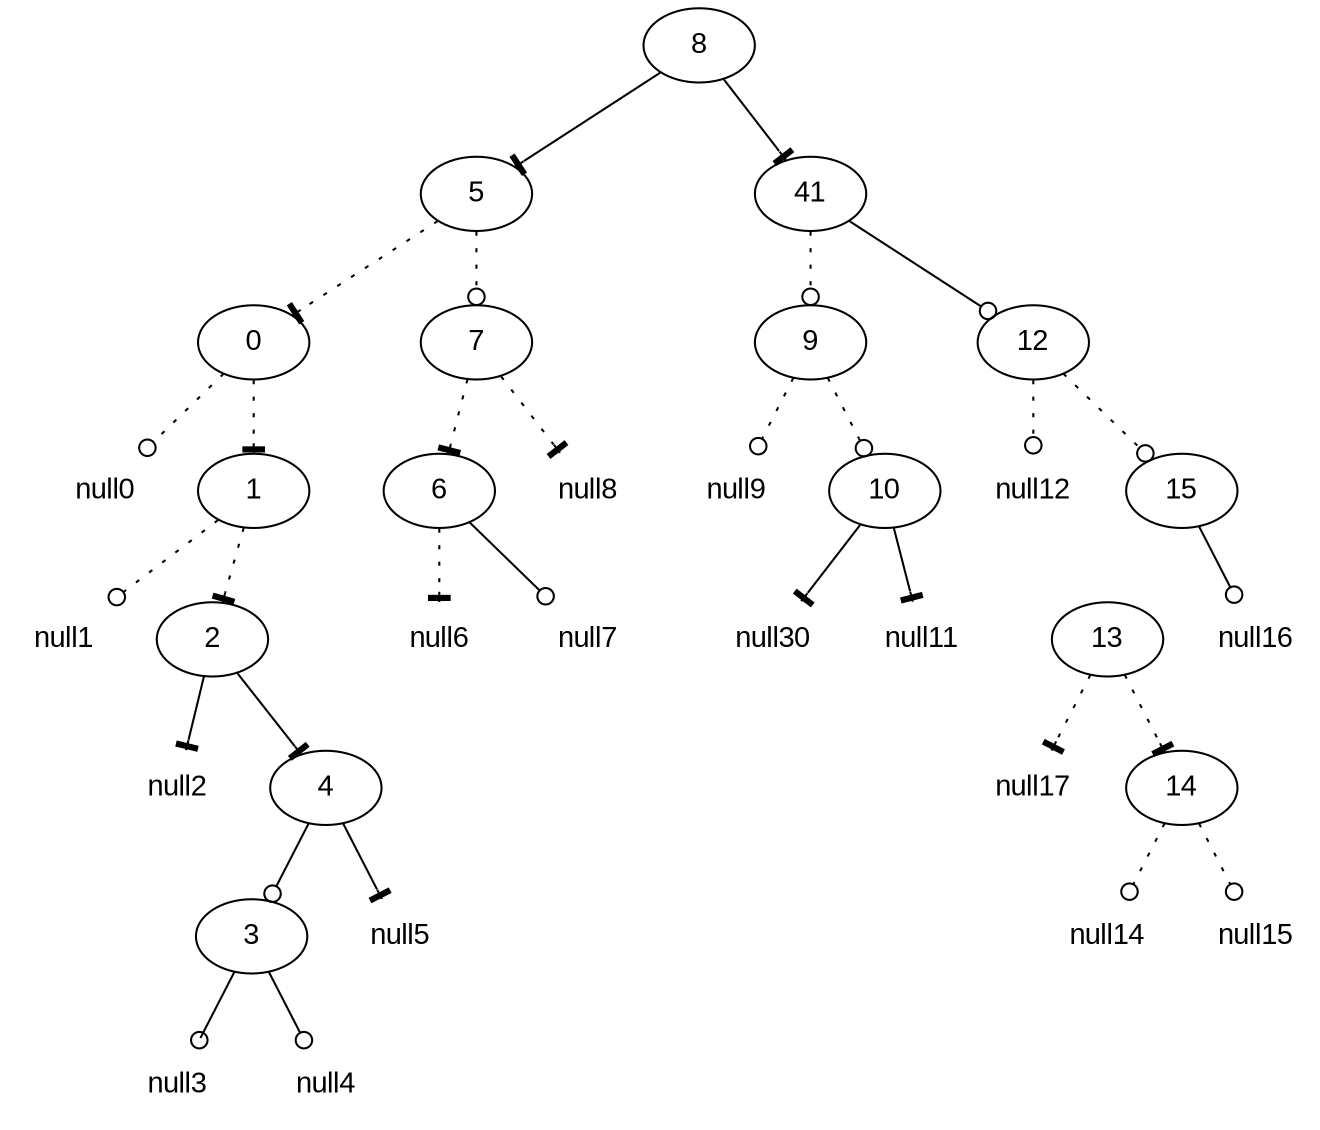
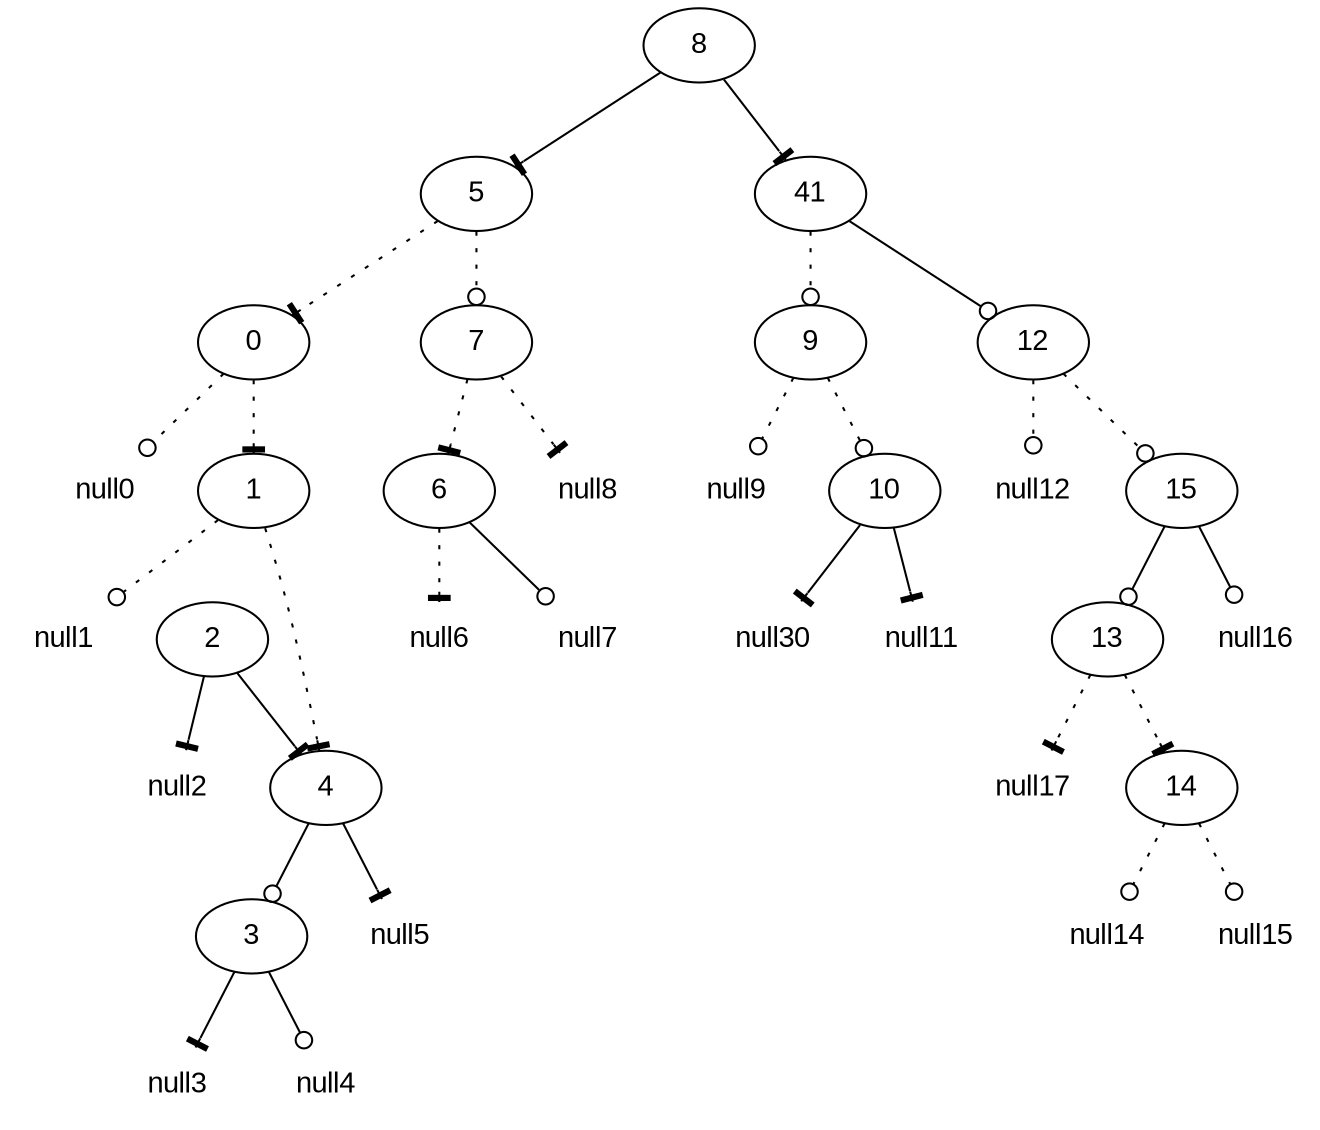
edge "15" -> "13": added
edge "1" -> "2": now "1" -> "4"
edge "3" -> "null3": arrowhead odot -> tee
